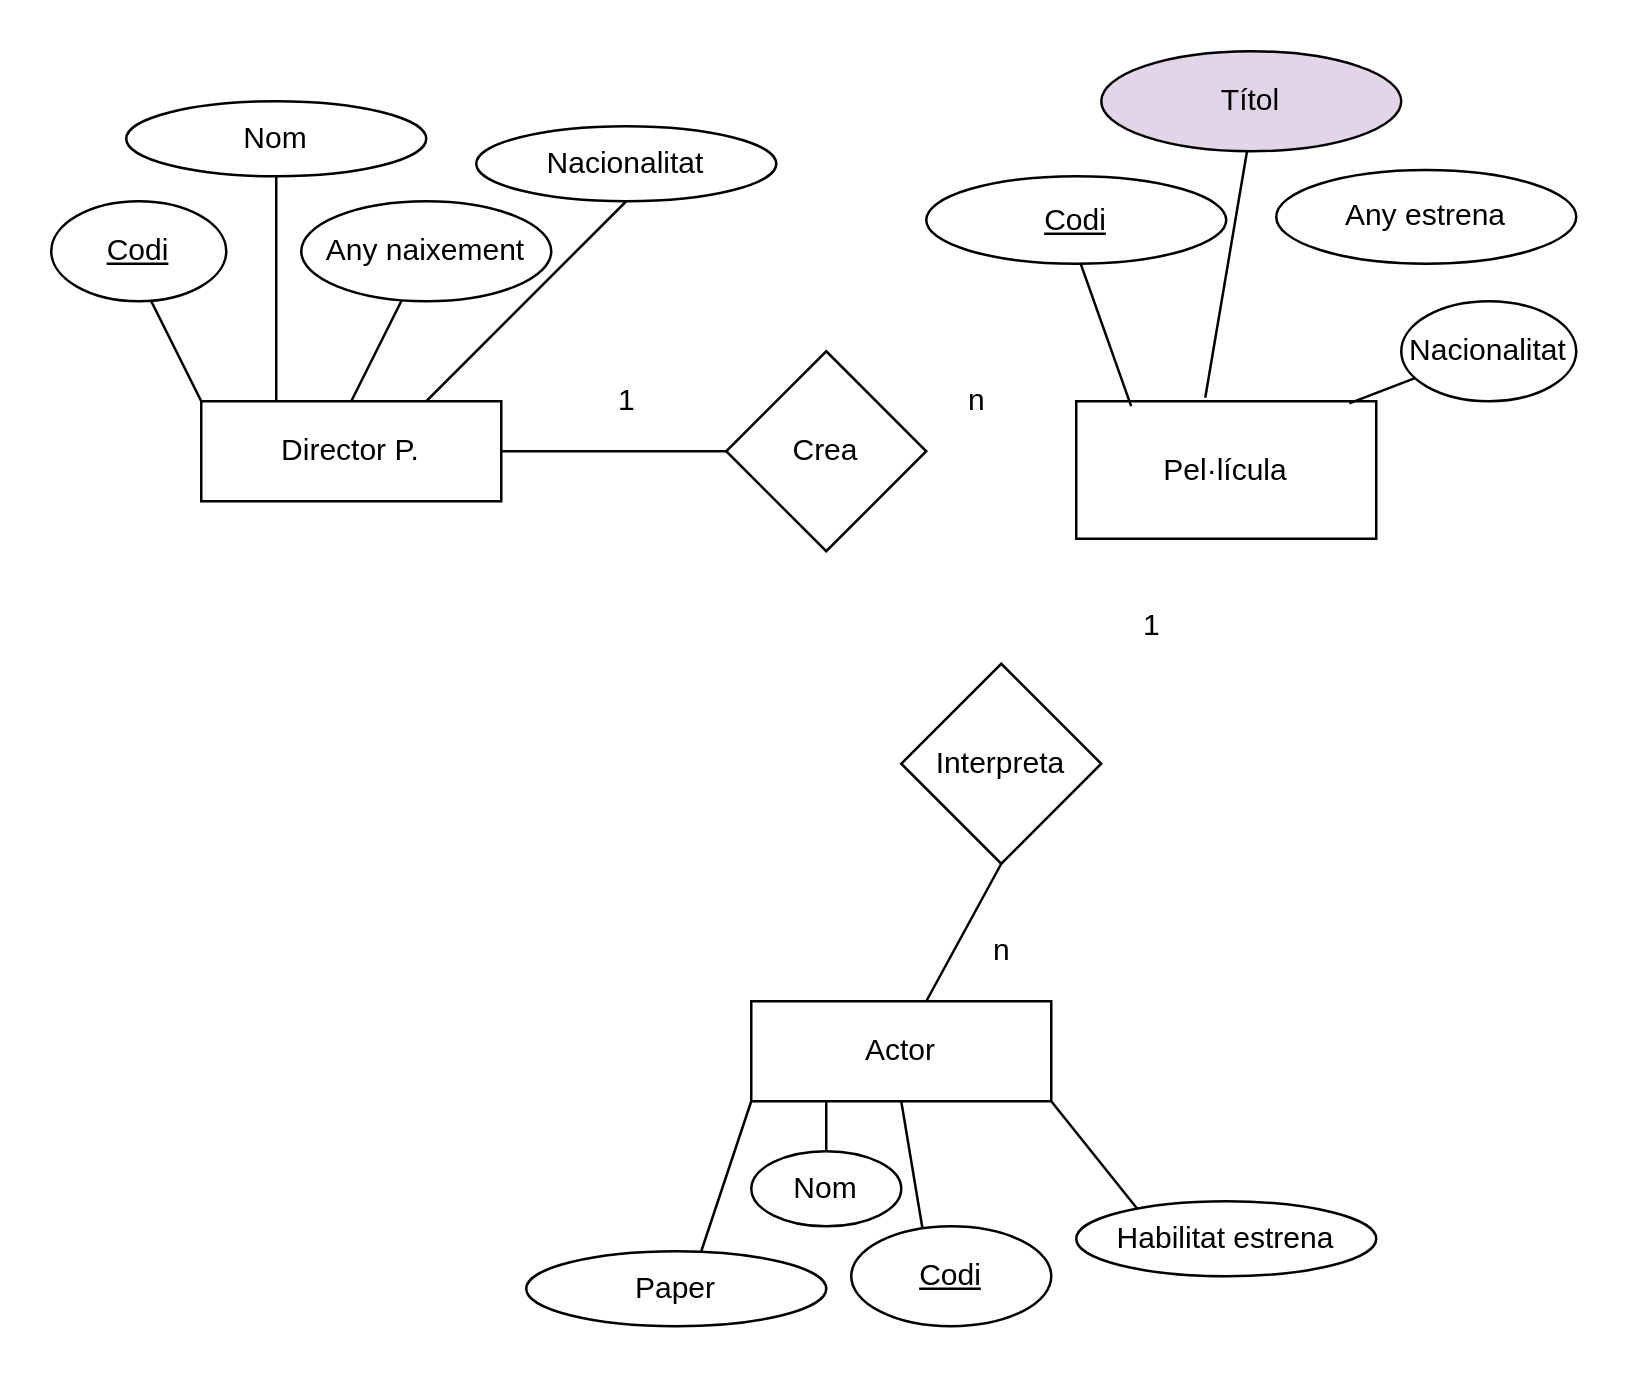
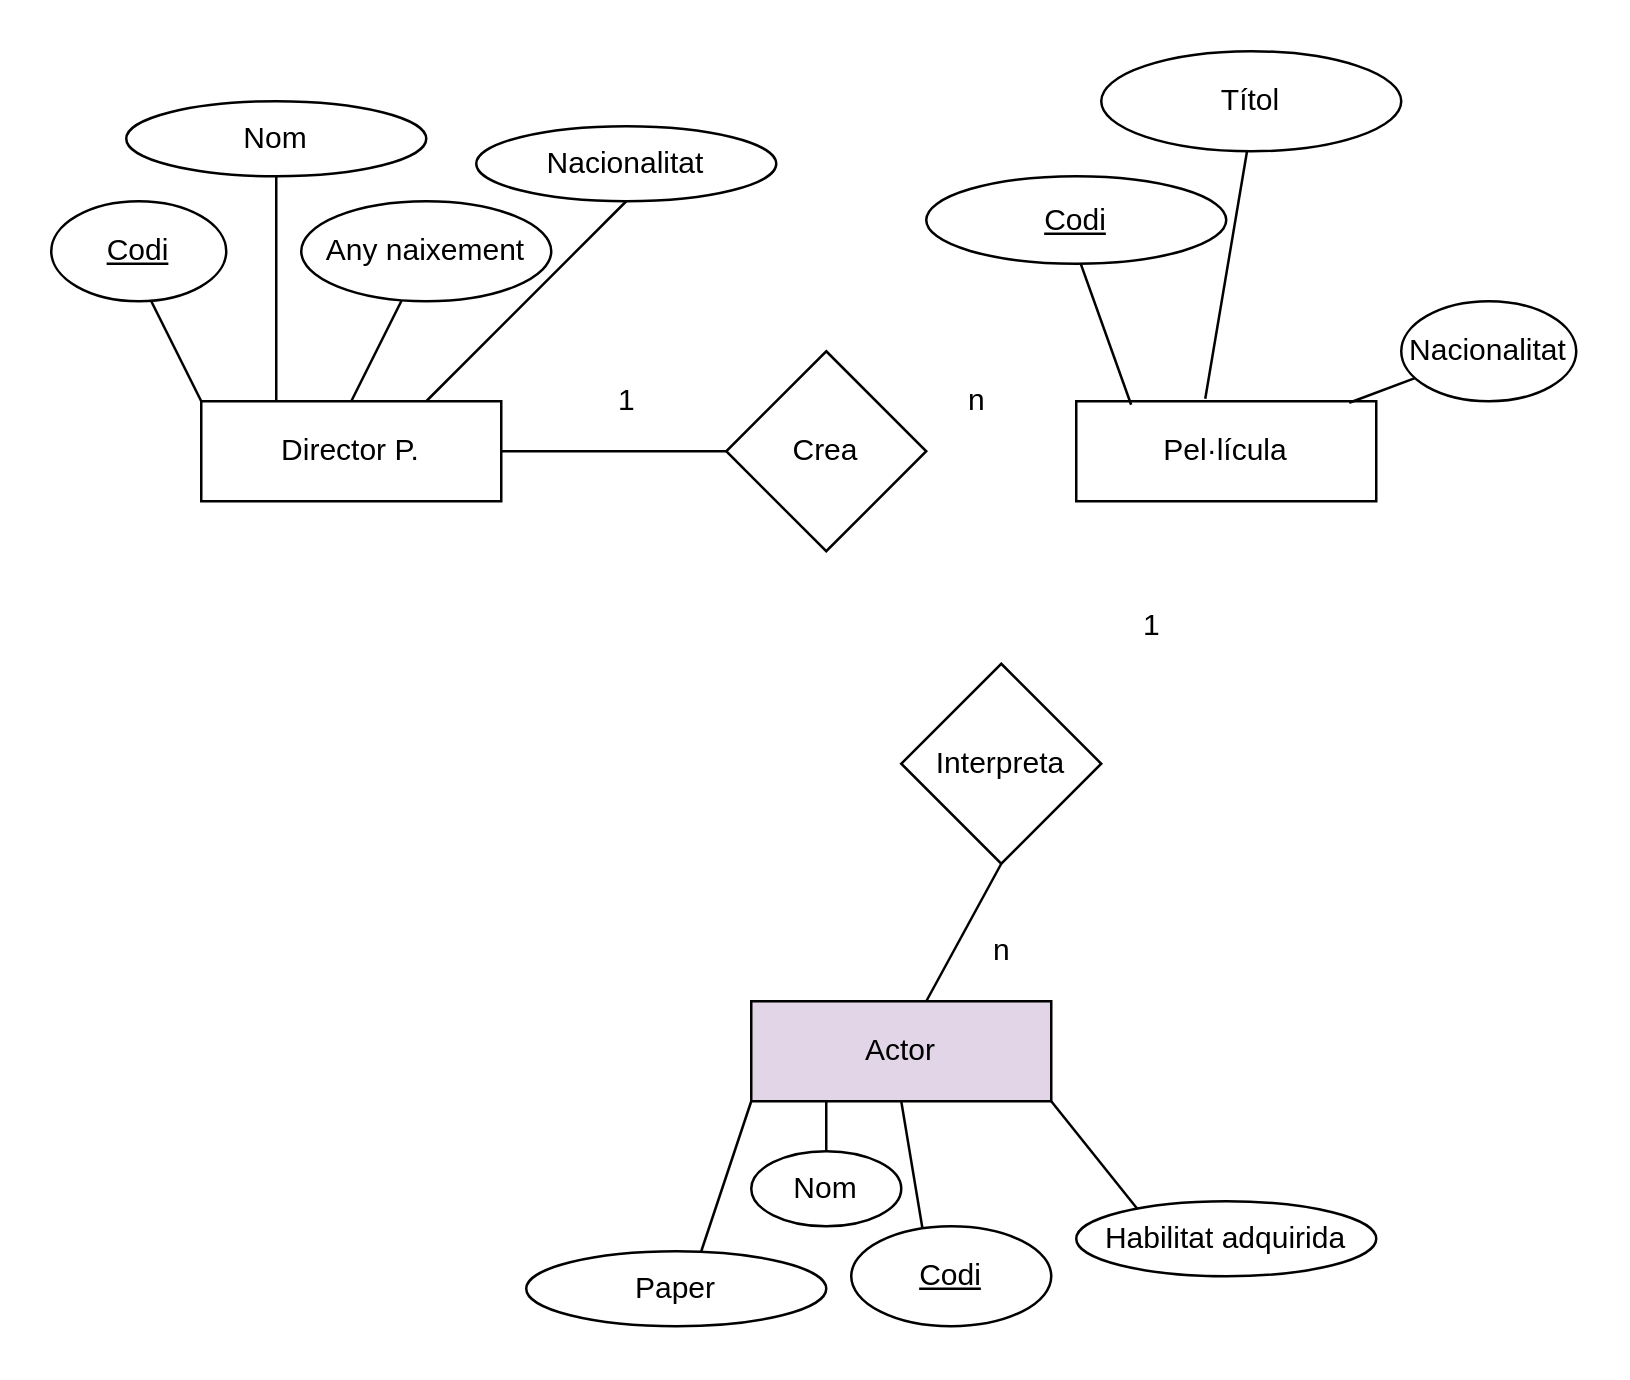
node "Títol": fillcolor #e1d5e7 -> #ffffff
node "Any estrena": removed
node "Pel·lícula": size 300x138 -> 300x100
node "Actor": fillcolor #ffffff -> #e1d5e7
node "Habilitat estrena": label "Habilitat estrena" -> "Habilitat adquirida"
